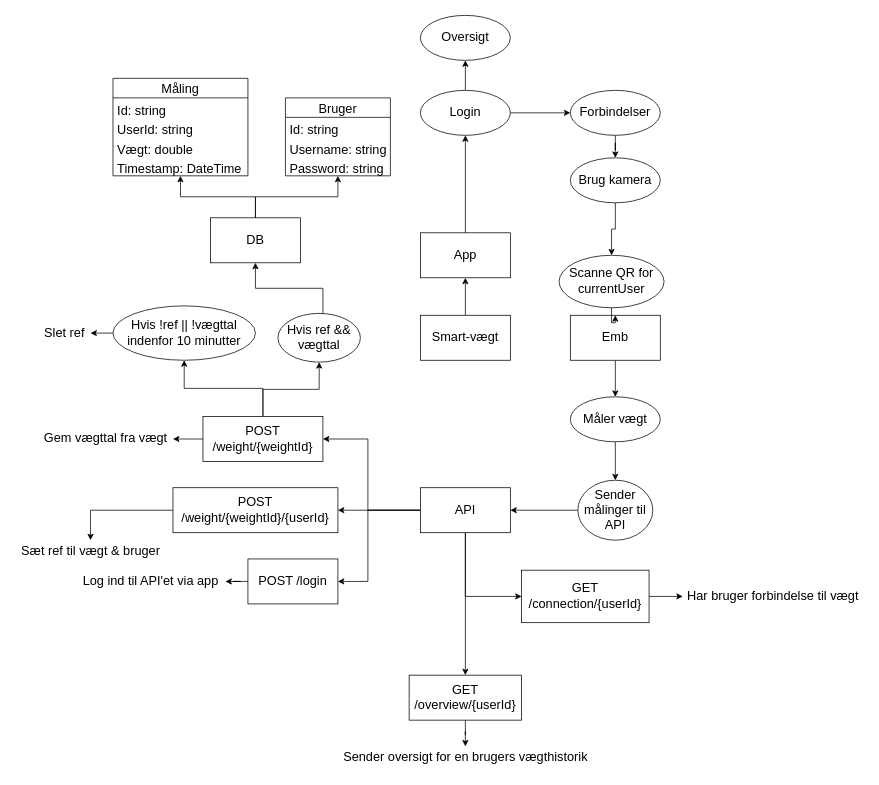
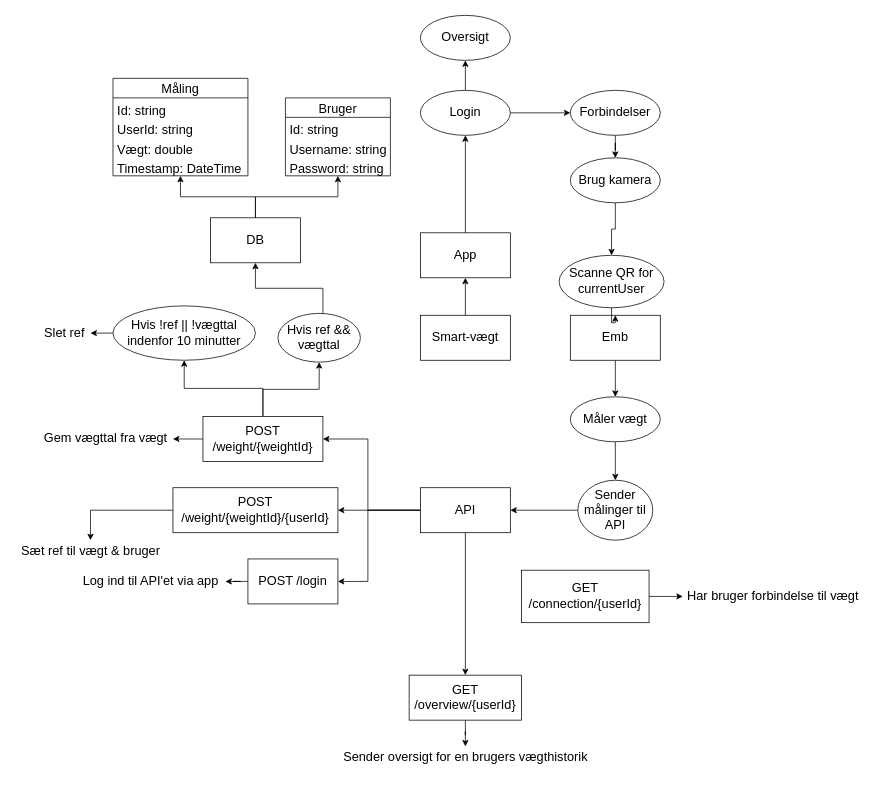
edge "API" -> "GET /connection/{userId}": removed
